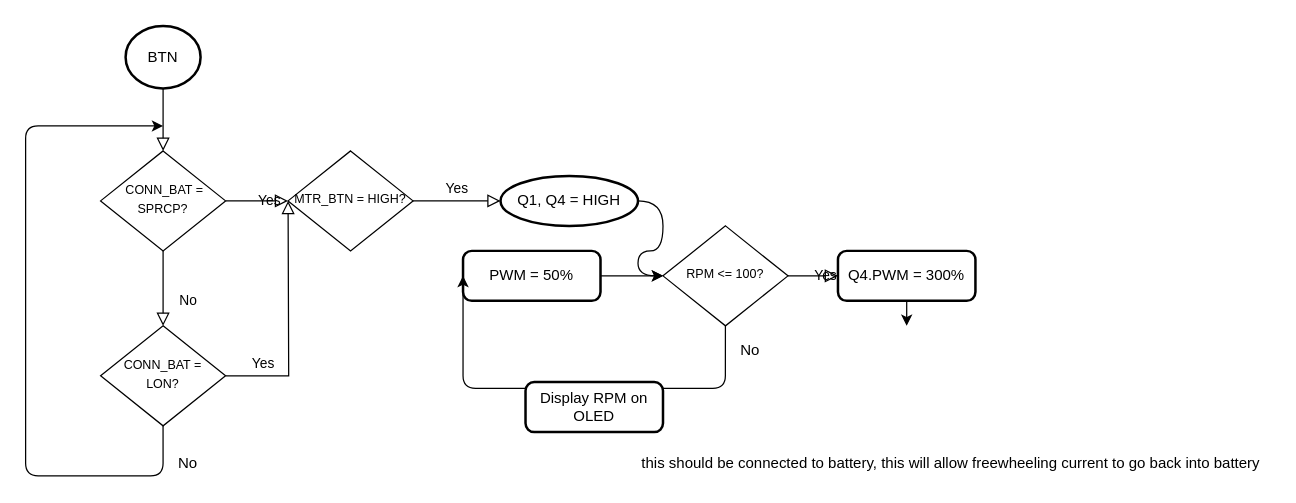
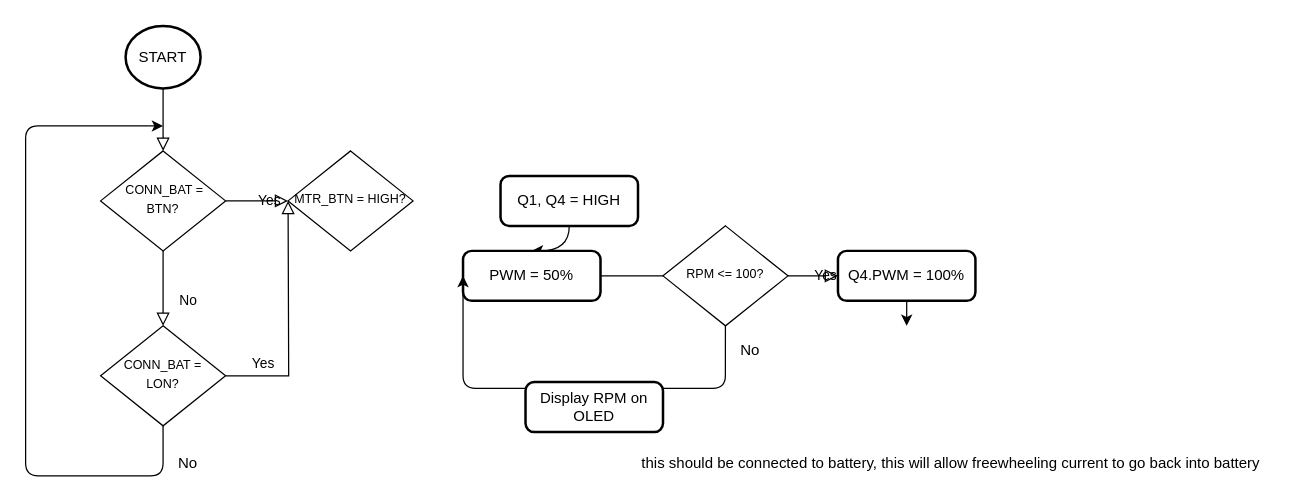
node "BTN": label "BTN" -> "START"
node "CONN_BAT = SPRCP?": label "CONN_BAT = SPRCP?" -> "CONN_BAT = BTN?"
edge "MTR_BTN = HIGH?" -> "Q1, Q4 = HIGH": removed, label "Yes"
node "Q1, Q4 = HIGH": shape ellipse -> rounded rectangle
edge "Q1, Q4 = HIGH" -> "RPM <= 100?": now "Q1, Q4 = HIGH" -> "PWM = 50%"
edge "PWM = 50%" -> "RPM <= 100?": arrowhead classic -> none
node "Q4.PWM = 300%": label "Q4.PWM = 300%" -> "Q4.PWM = 100%"
